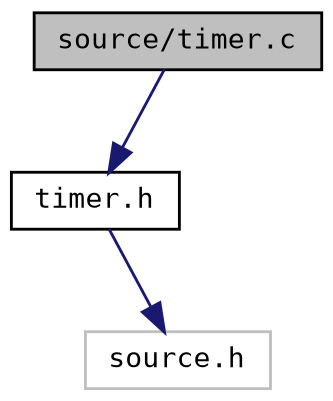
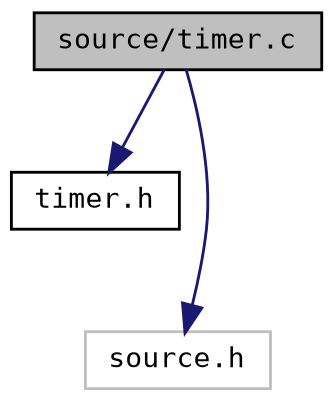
edge "timer.h" -> "source.h": now "source/timer.c" -> "source.h"
